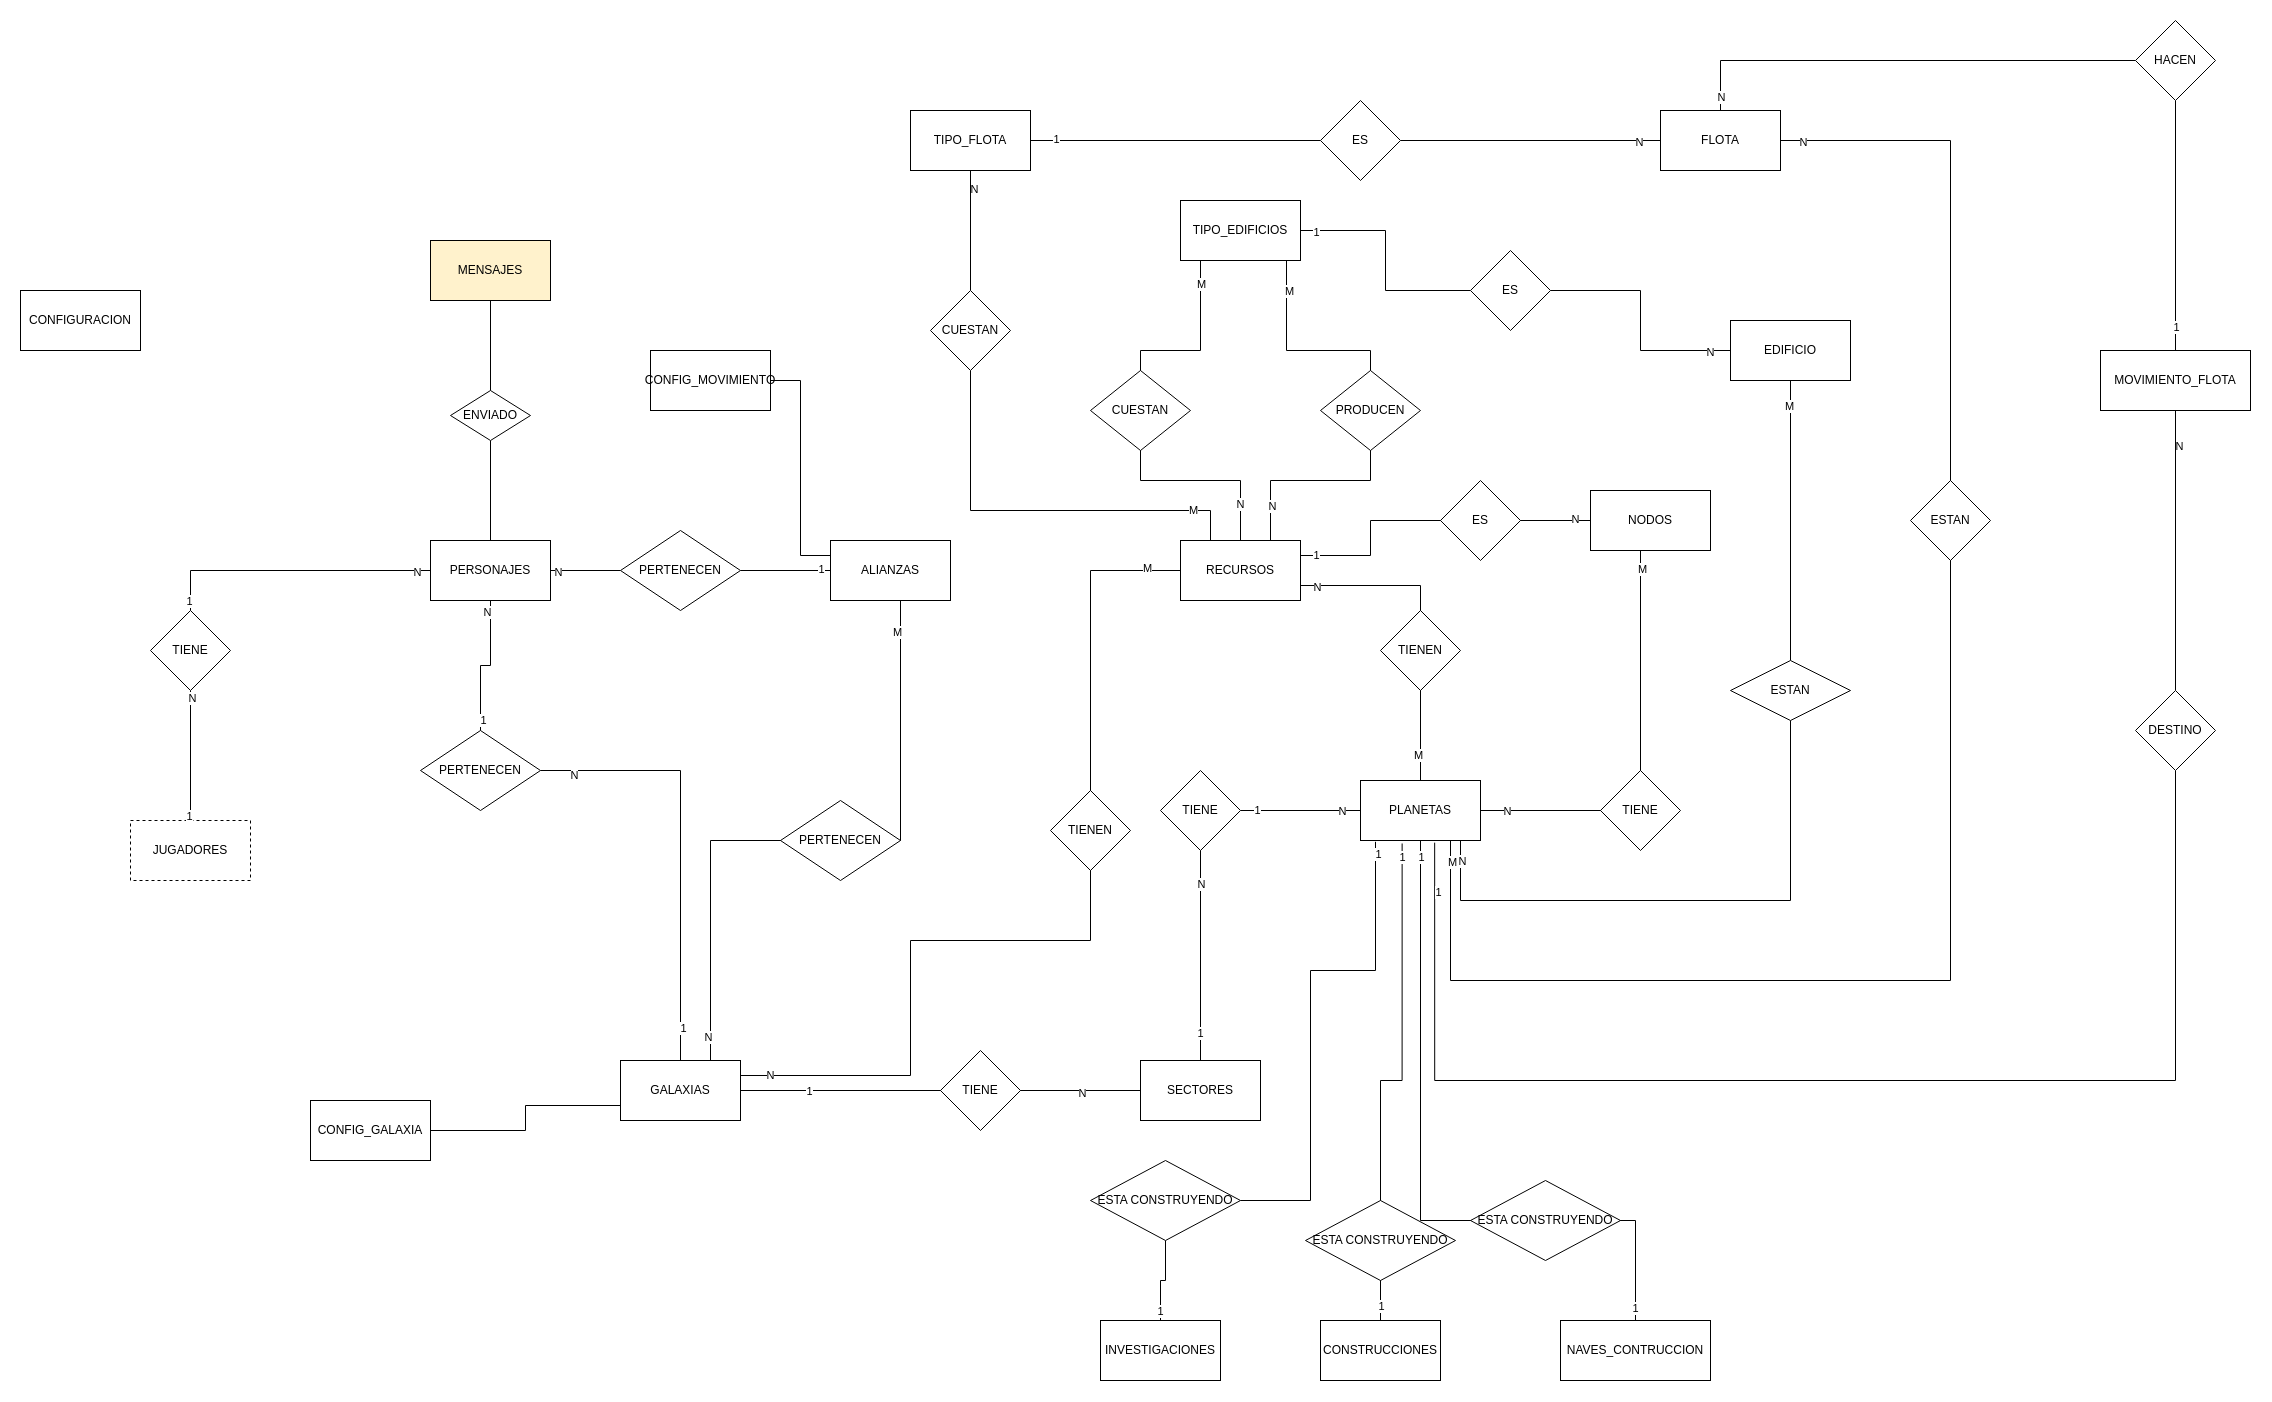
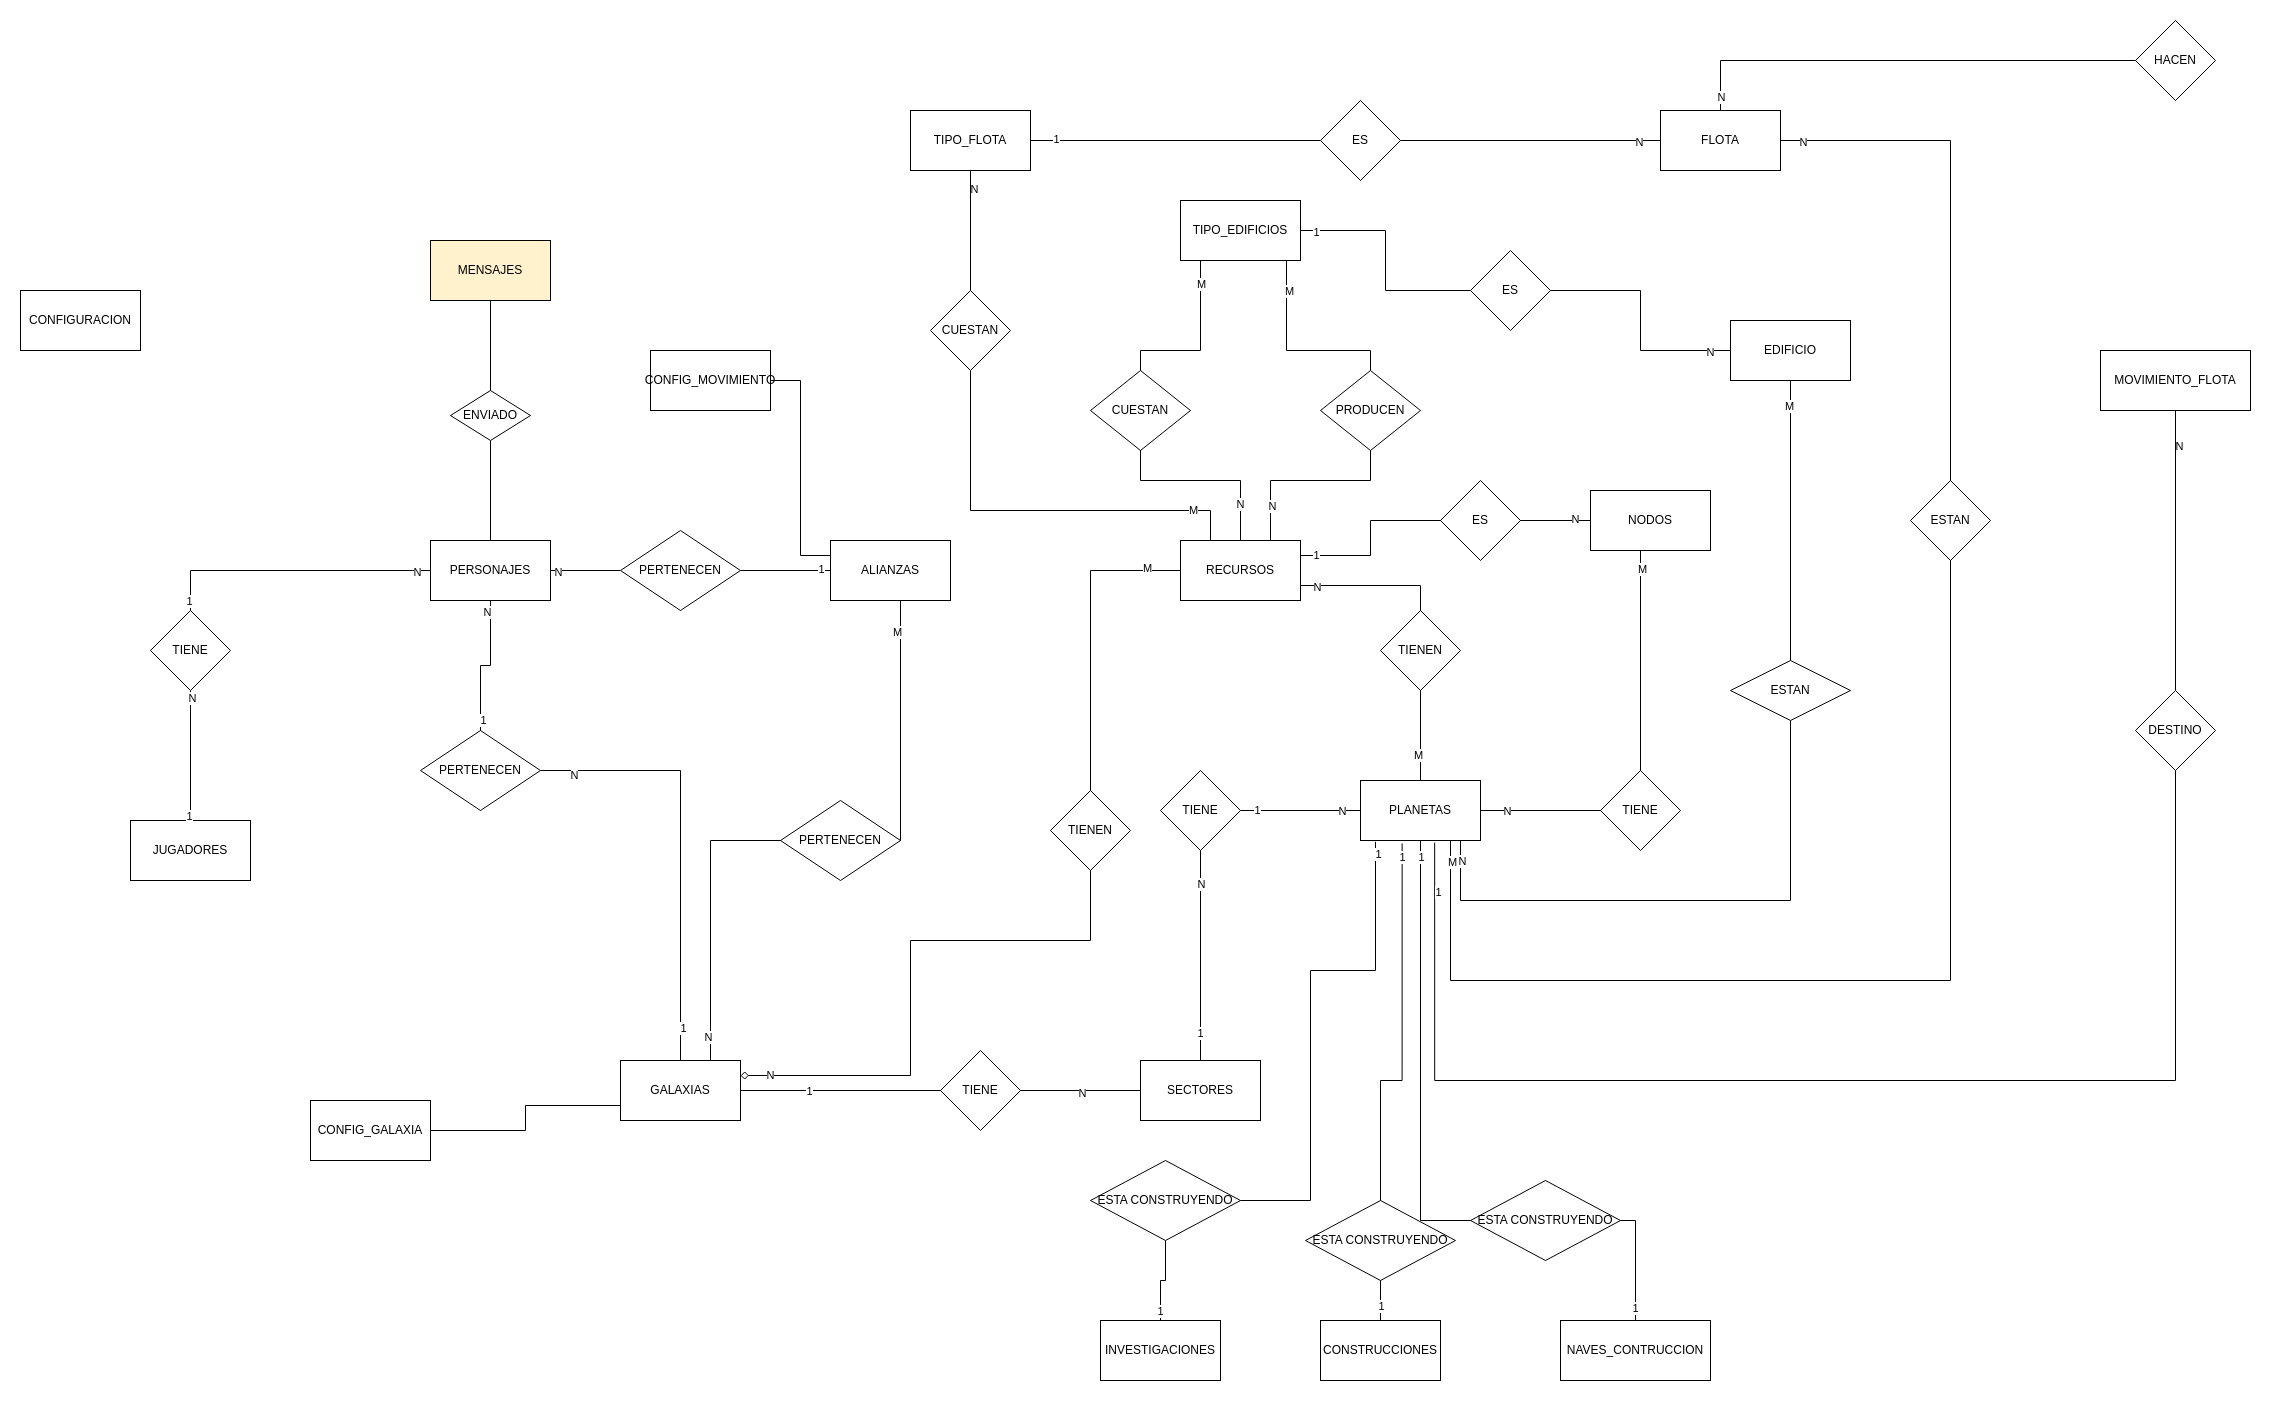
edge "HACEN" -- "MOVIMIENTO_FLOTA": removed, label "1"
node "JUGADORES": style dashed -> solid
edge "RECURSOS" -- "GALAXIAS": arrowhead none -> diamond
